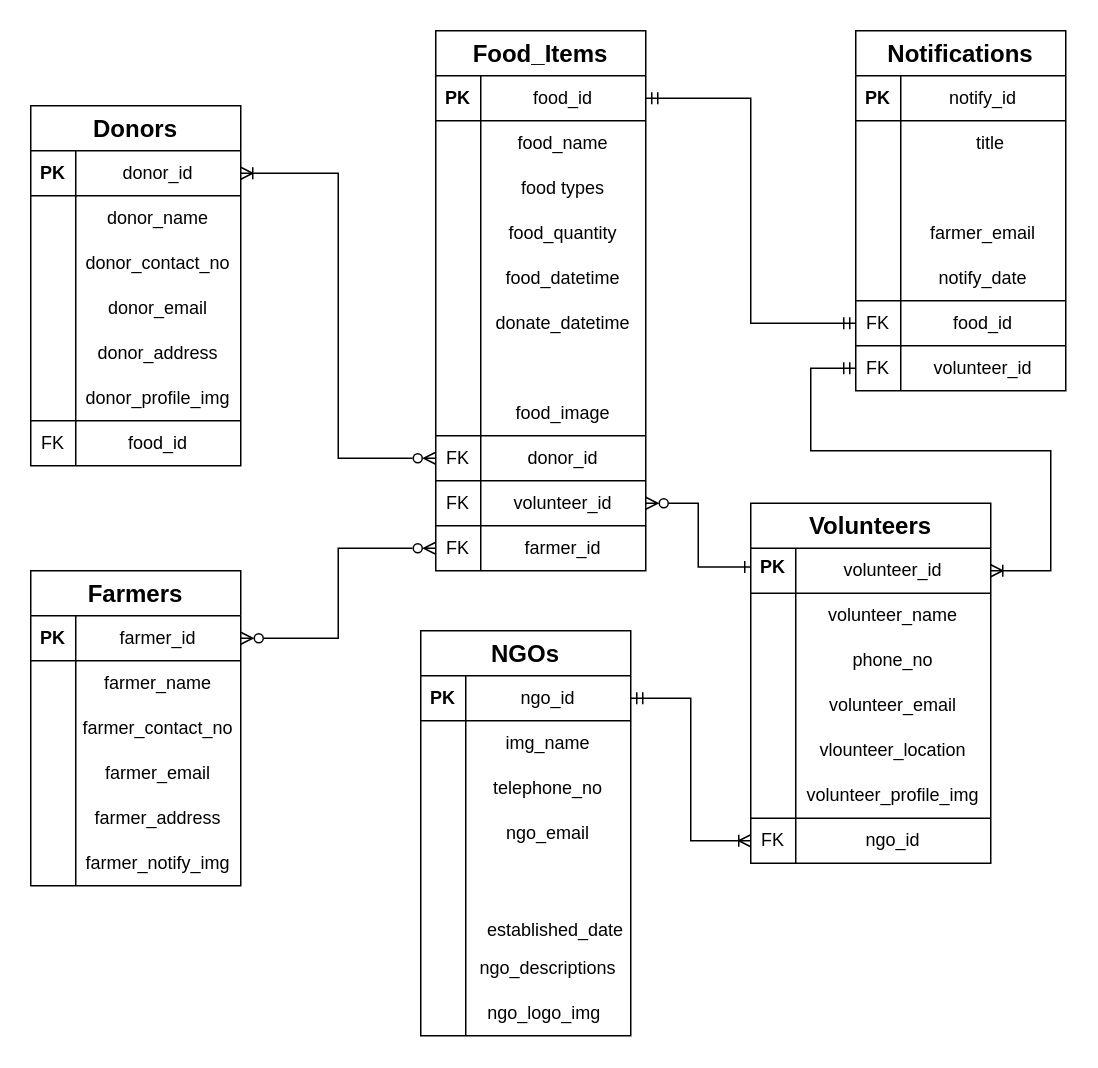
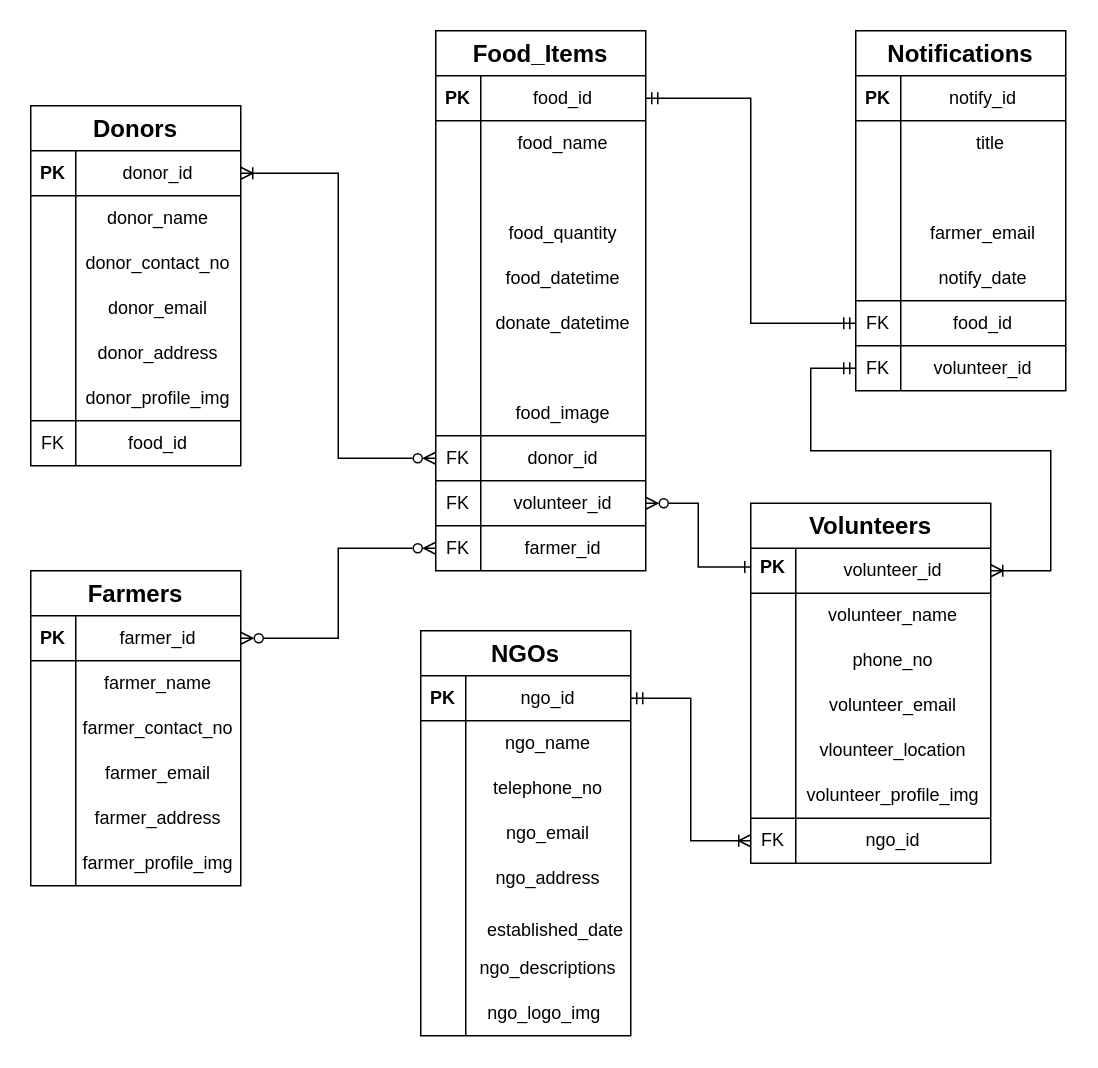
node "food types": removed
node "img_name": label "img_name" -> "ngo_name"
node "farmer_notify_img": label "farmer_notify_img" -> "farmer_profile_img"
node "ngo_address": added
